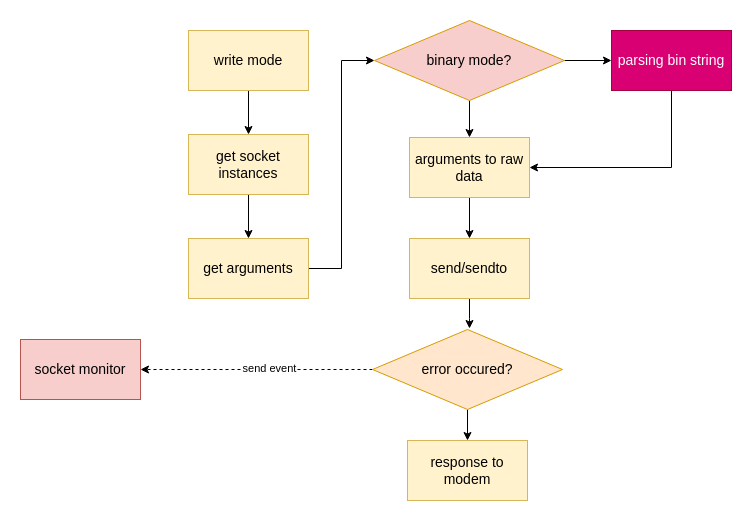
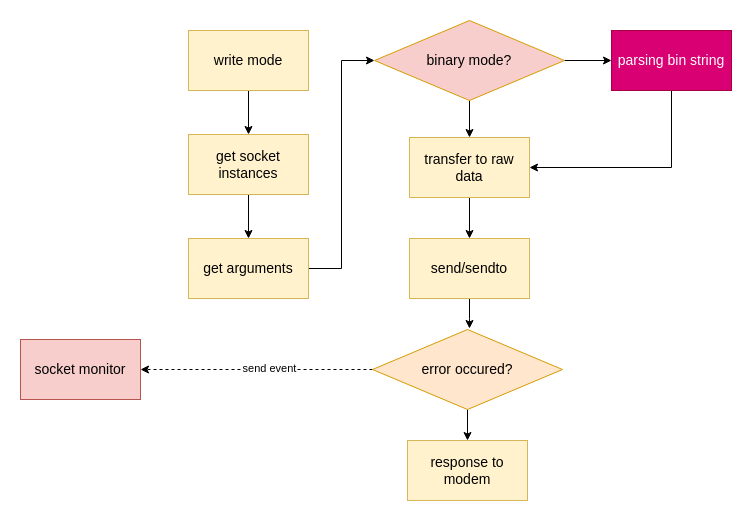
node "arguments to raw data": label "arguments to raw data" -> "transfer to raw data"
